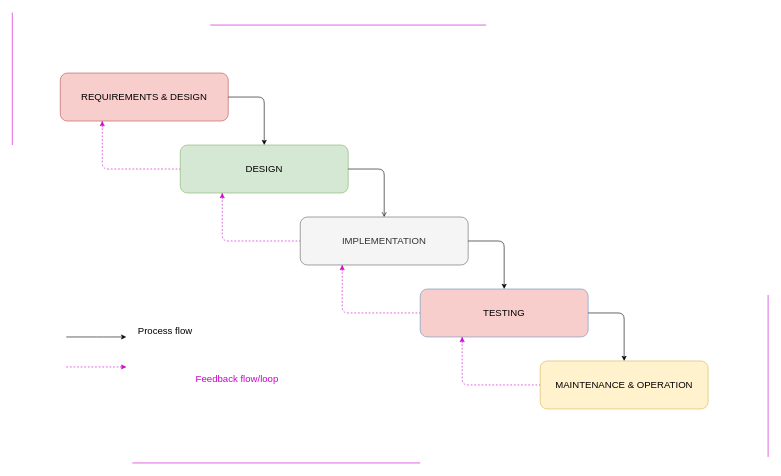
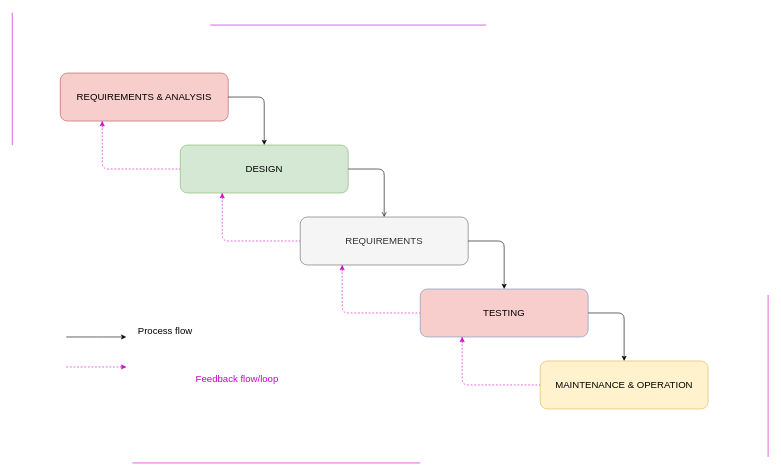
node "REQUIREMENTS & DESIGN": label "REQUIREMENTS & DESIGN" -> "REQUIREMENTS & ANALYSIS"
node "IMPLEMENTATION": label "IMPLEMENTATION" -> "REQUIREMENTS"
